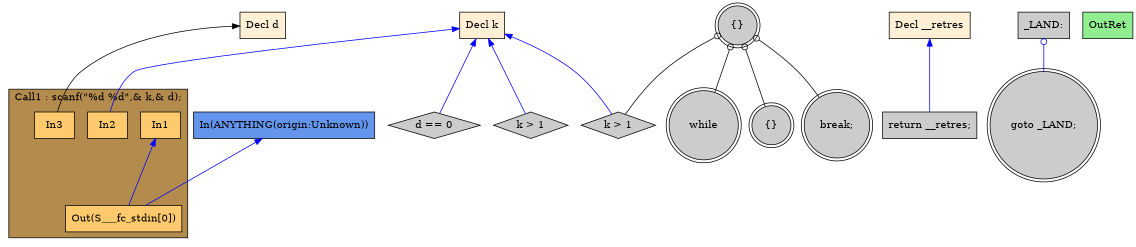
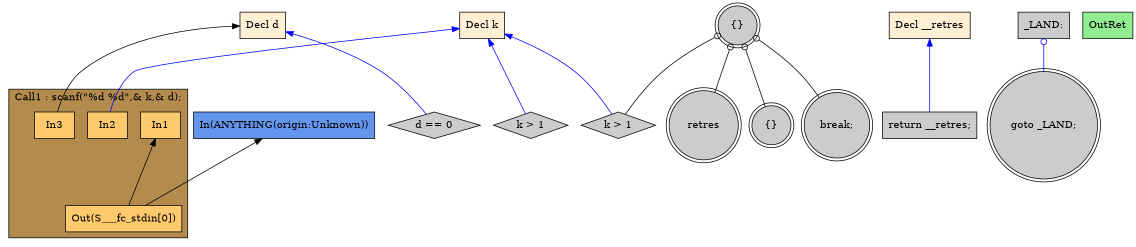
edge "d == 0" -> "Decl k": now "d == 0" -> "Decl d"
node "while": label "while" -> "retres"
edge "Out(S___fc_stdin[0])" -> "In(ANYTHING(origin:Unknown))": color #0000ff -> #000000
edge "Out(S___fc_stdin[0])" -> "In1": color #0000ff -> #000000
